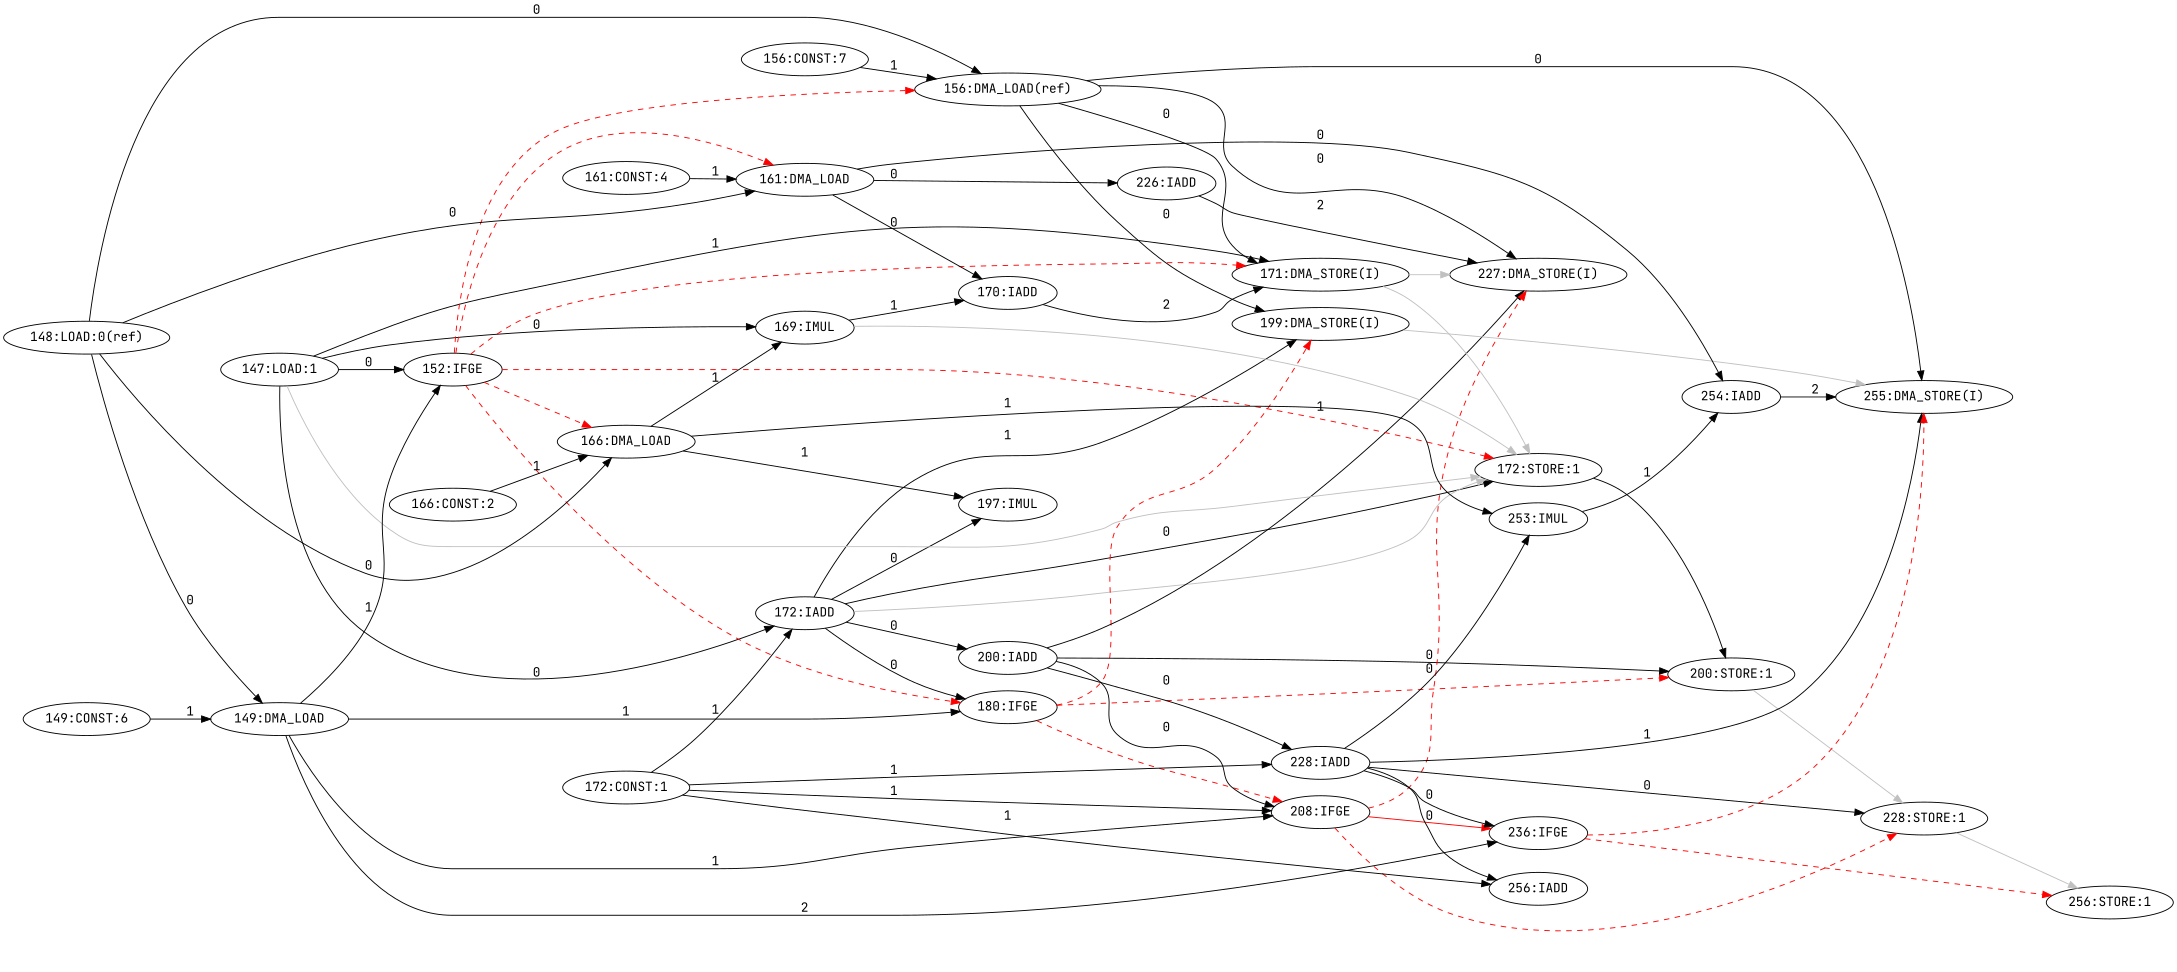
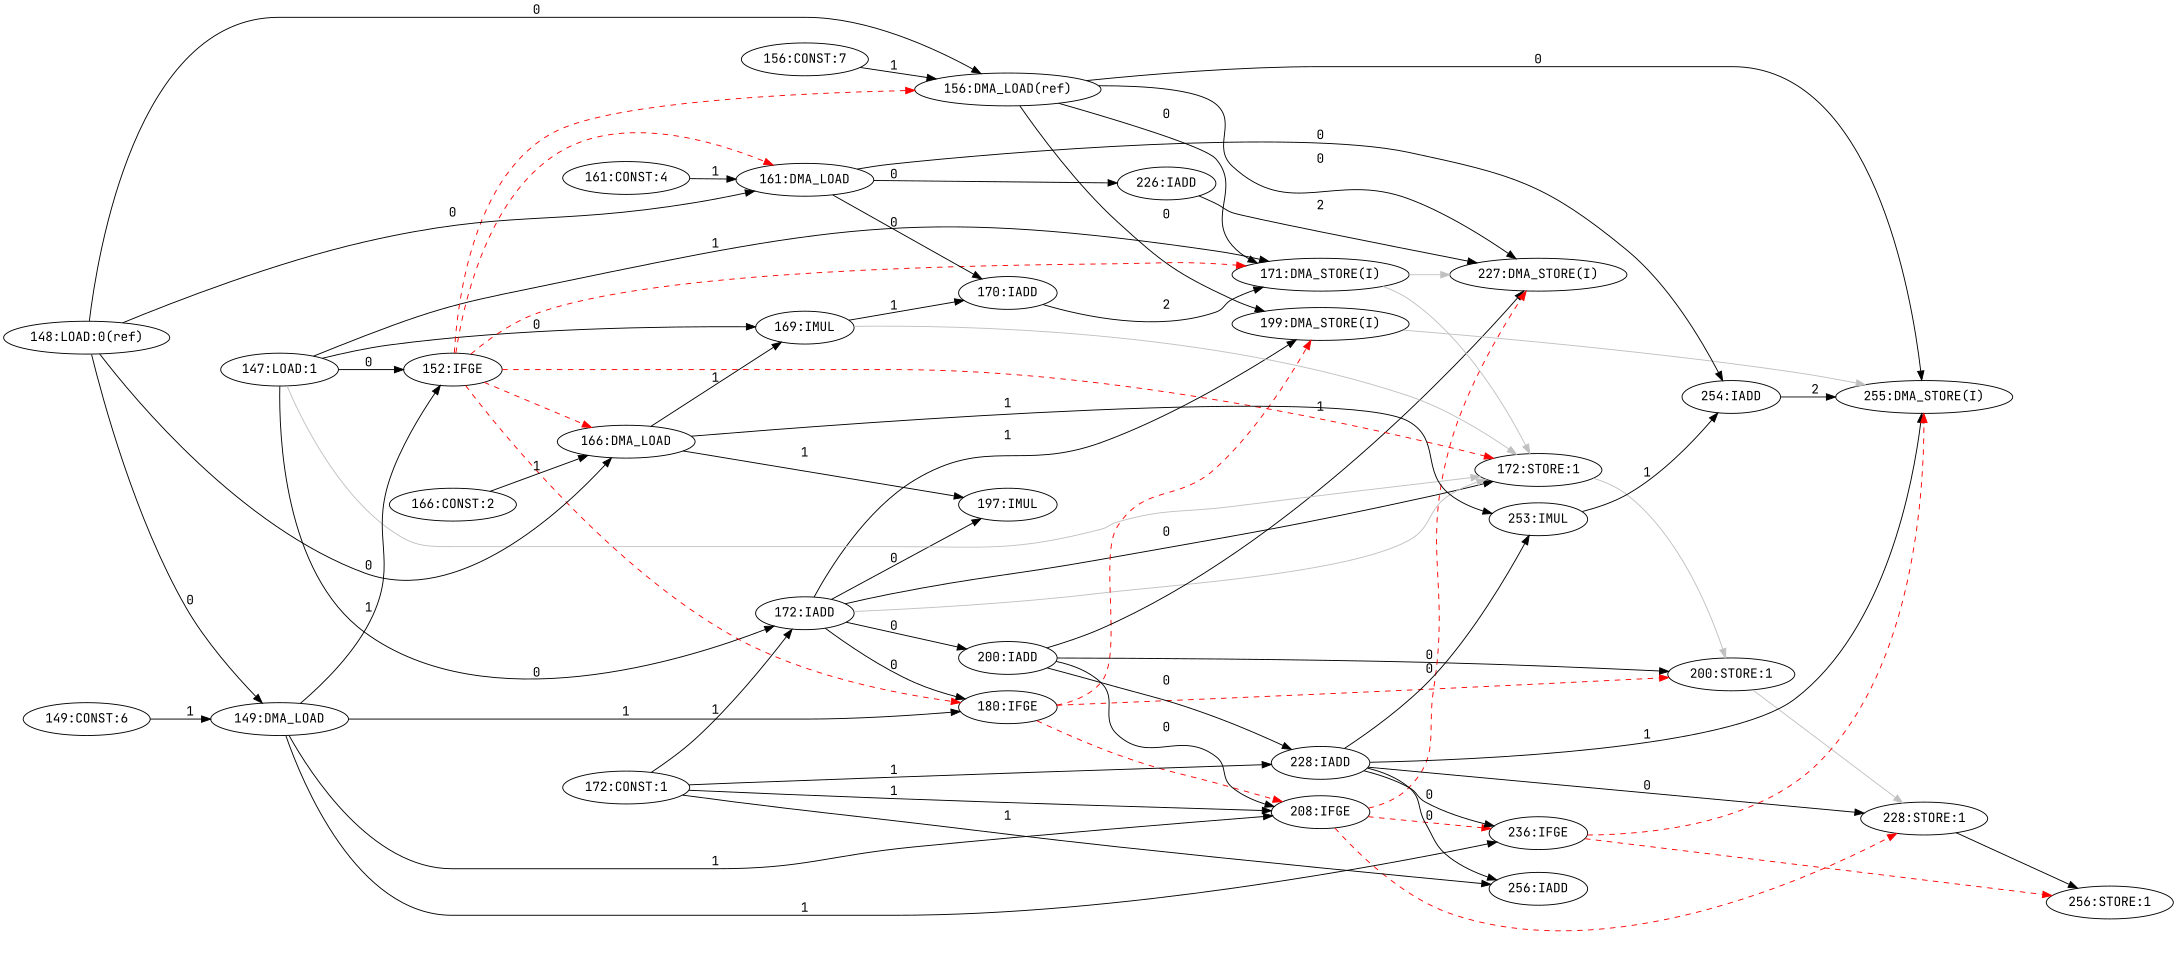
edge "172:STORE:1" -> "200:STORE:1": color black -> gray
edge "208:IFGE" -> "236:IFGE": style solid -> dashed
edge "228:STORE:1" -> "256:STORE:1": color gray -> black
edge "149:DMA_LOAD" -> "236:IFGE": label "2" -> "1"
